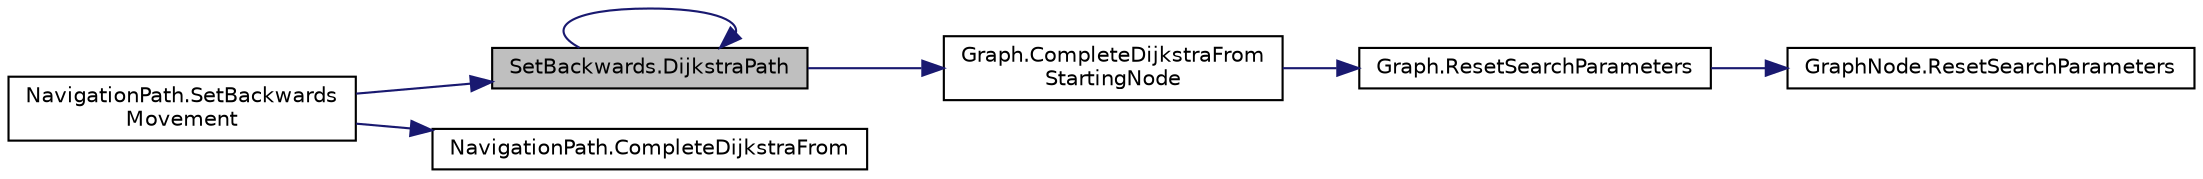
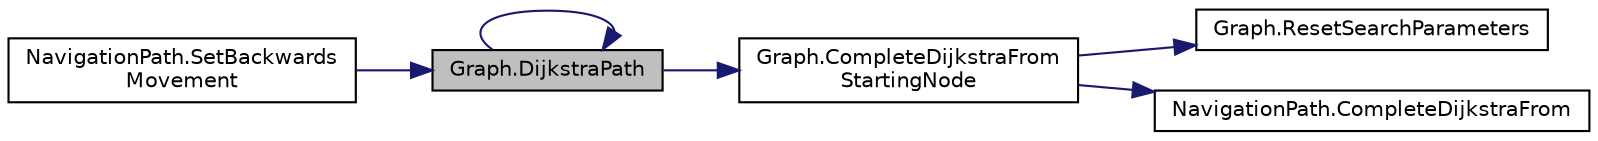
node "SetBackwards.DijkstraPath": label "SetBackwards.DijkstraPath" -> "Graph.DijkstraPath"
node "GraphNode.ResetSearchParameters": removed
edge "NavigationPath.SetBackwards Movement" -> "NavigationPath.CompleteDijkstraFrom": now "Graph.CompleteDijkstraFrom StartingNode" -> "NavigationPath.CompleteDijkstraFrom"
